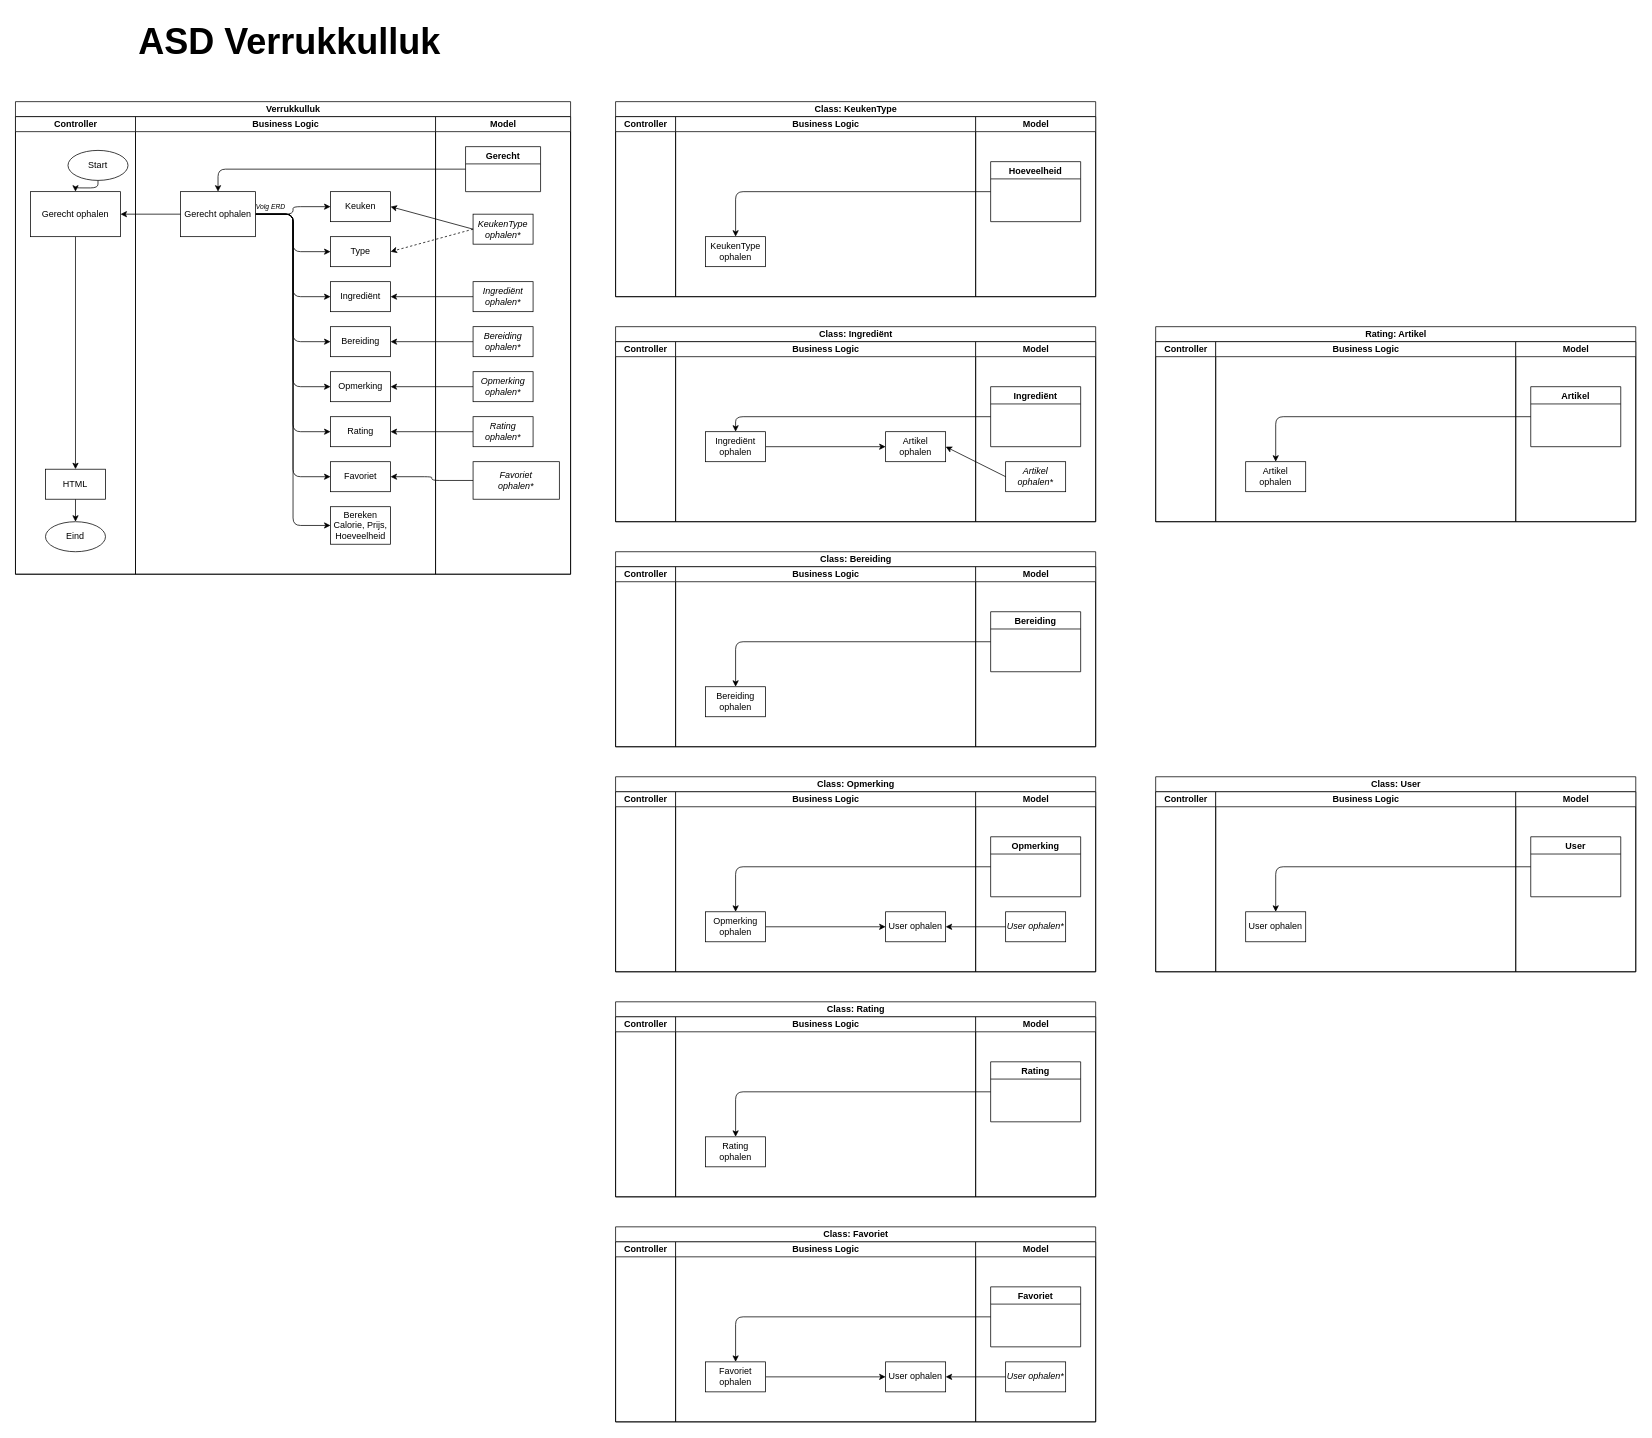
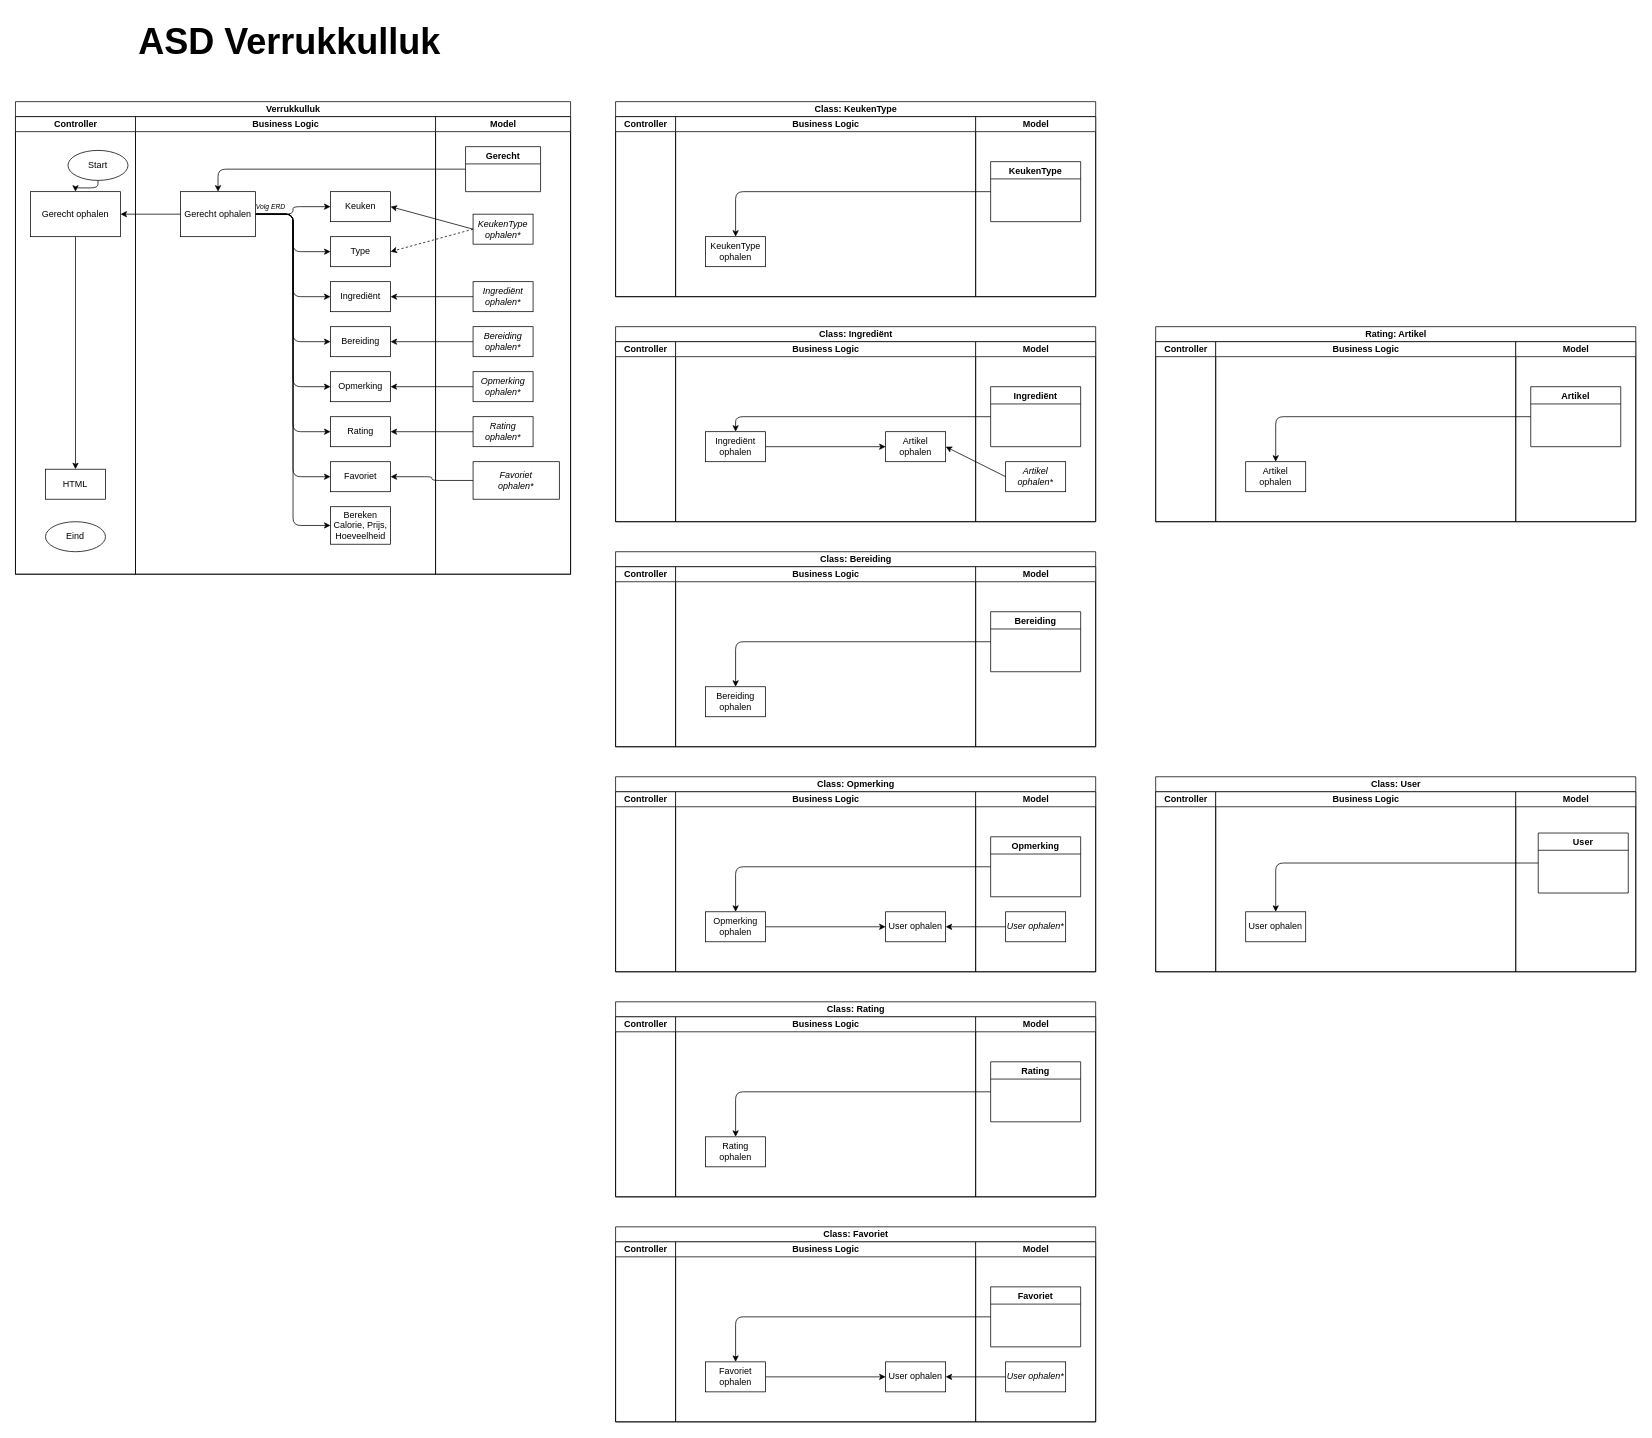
node "Hoeveelheid": label "Hoeveelheid" -> "KeukenType"
edge "HTML" -> "Eind": removed
node "User": moved (1575, 867) -> (1583, 863)
